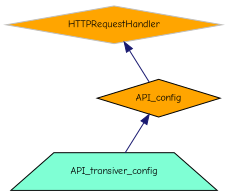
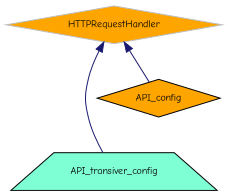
edge "API_transiver_config" -> "API_config": now "API_transiver_config" -> "HTTPRequestHandler"
